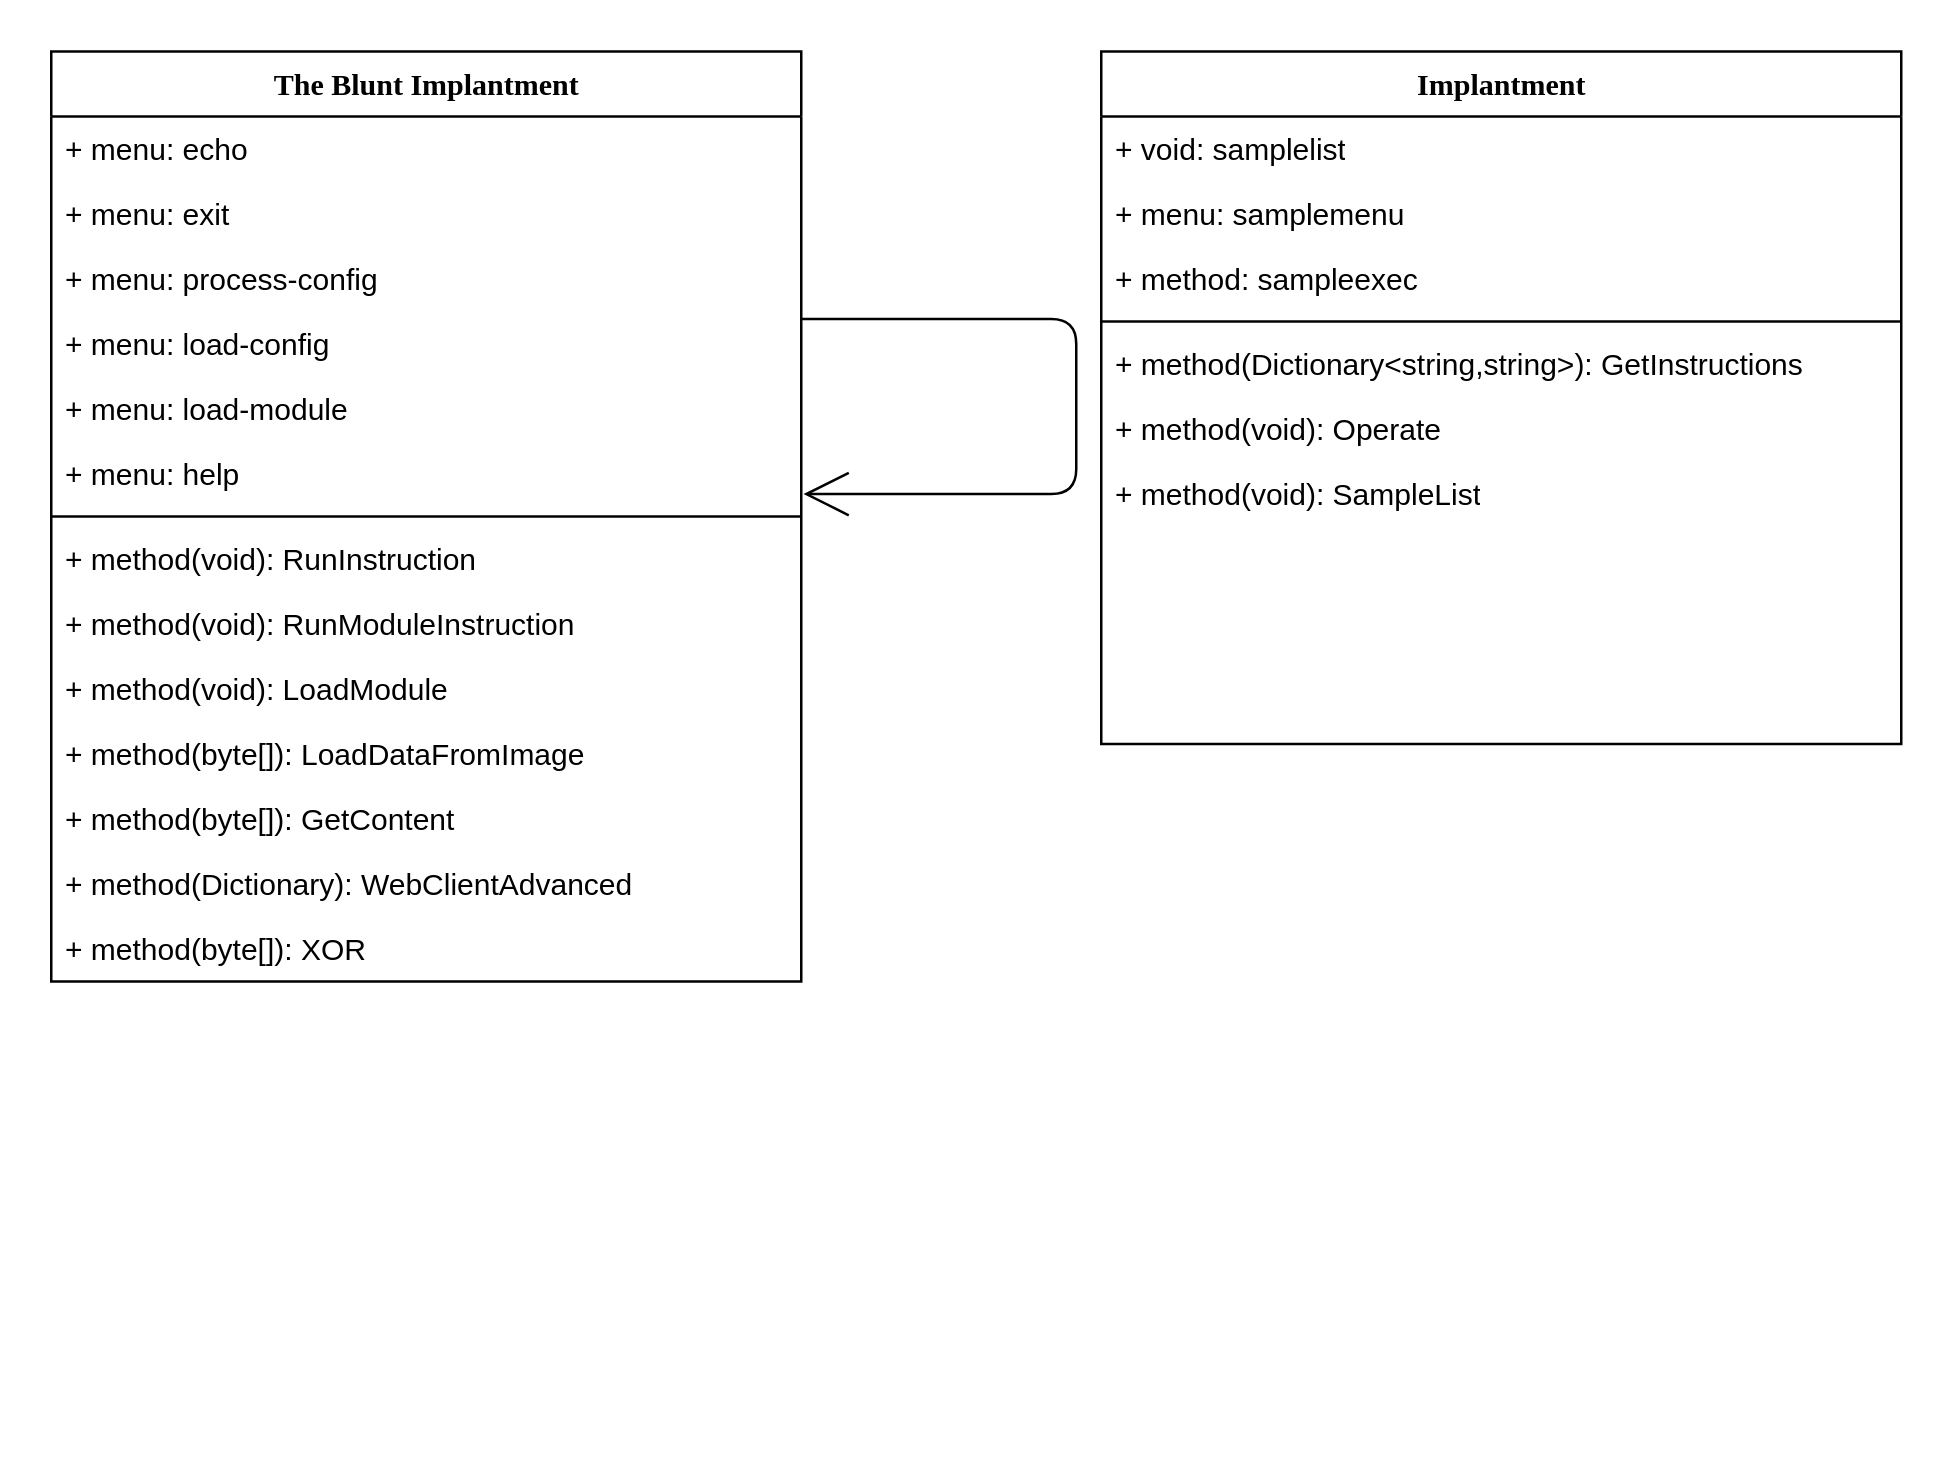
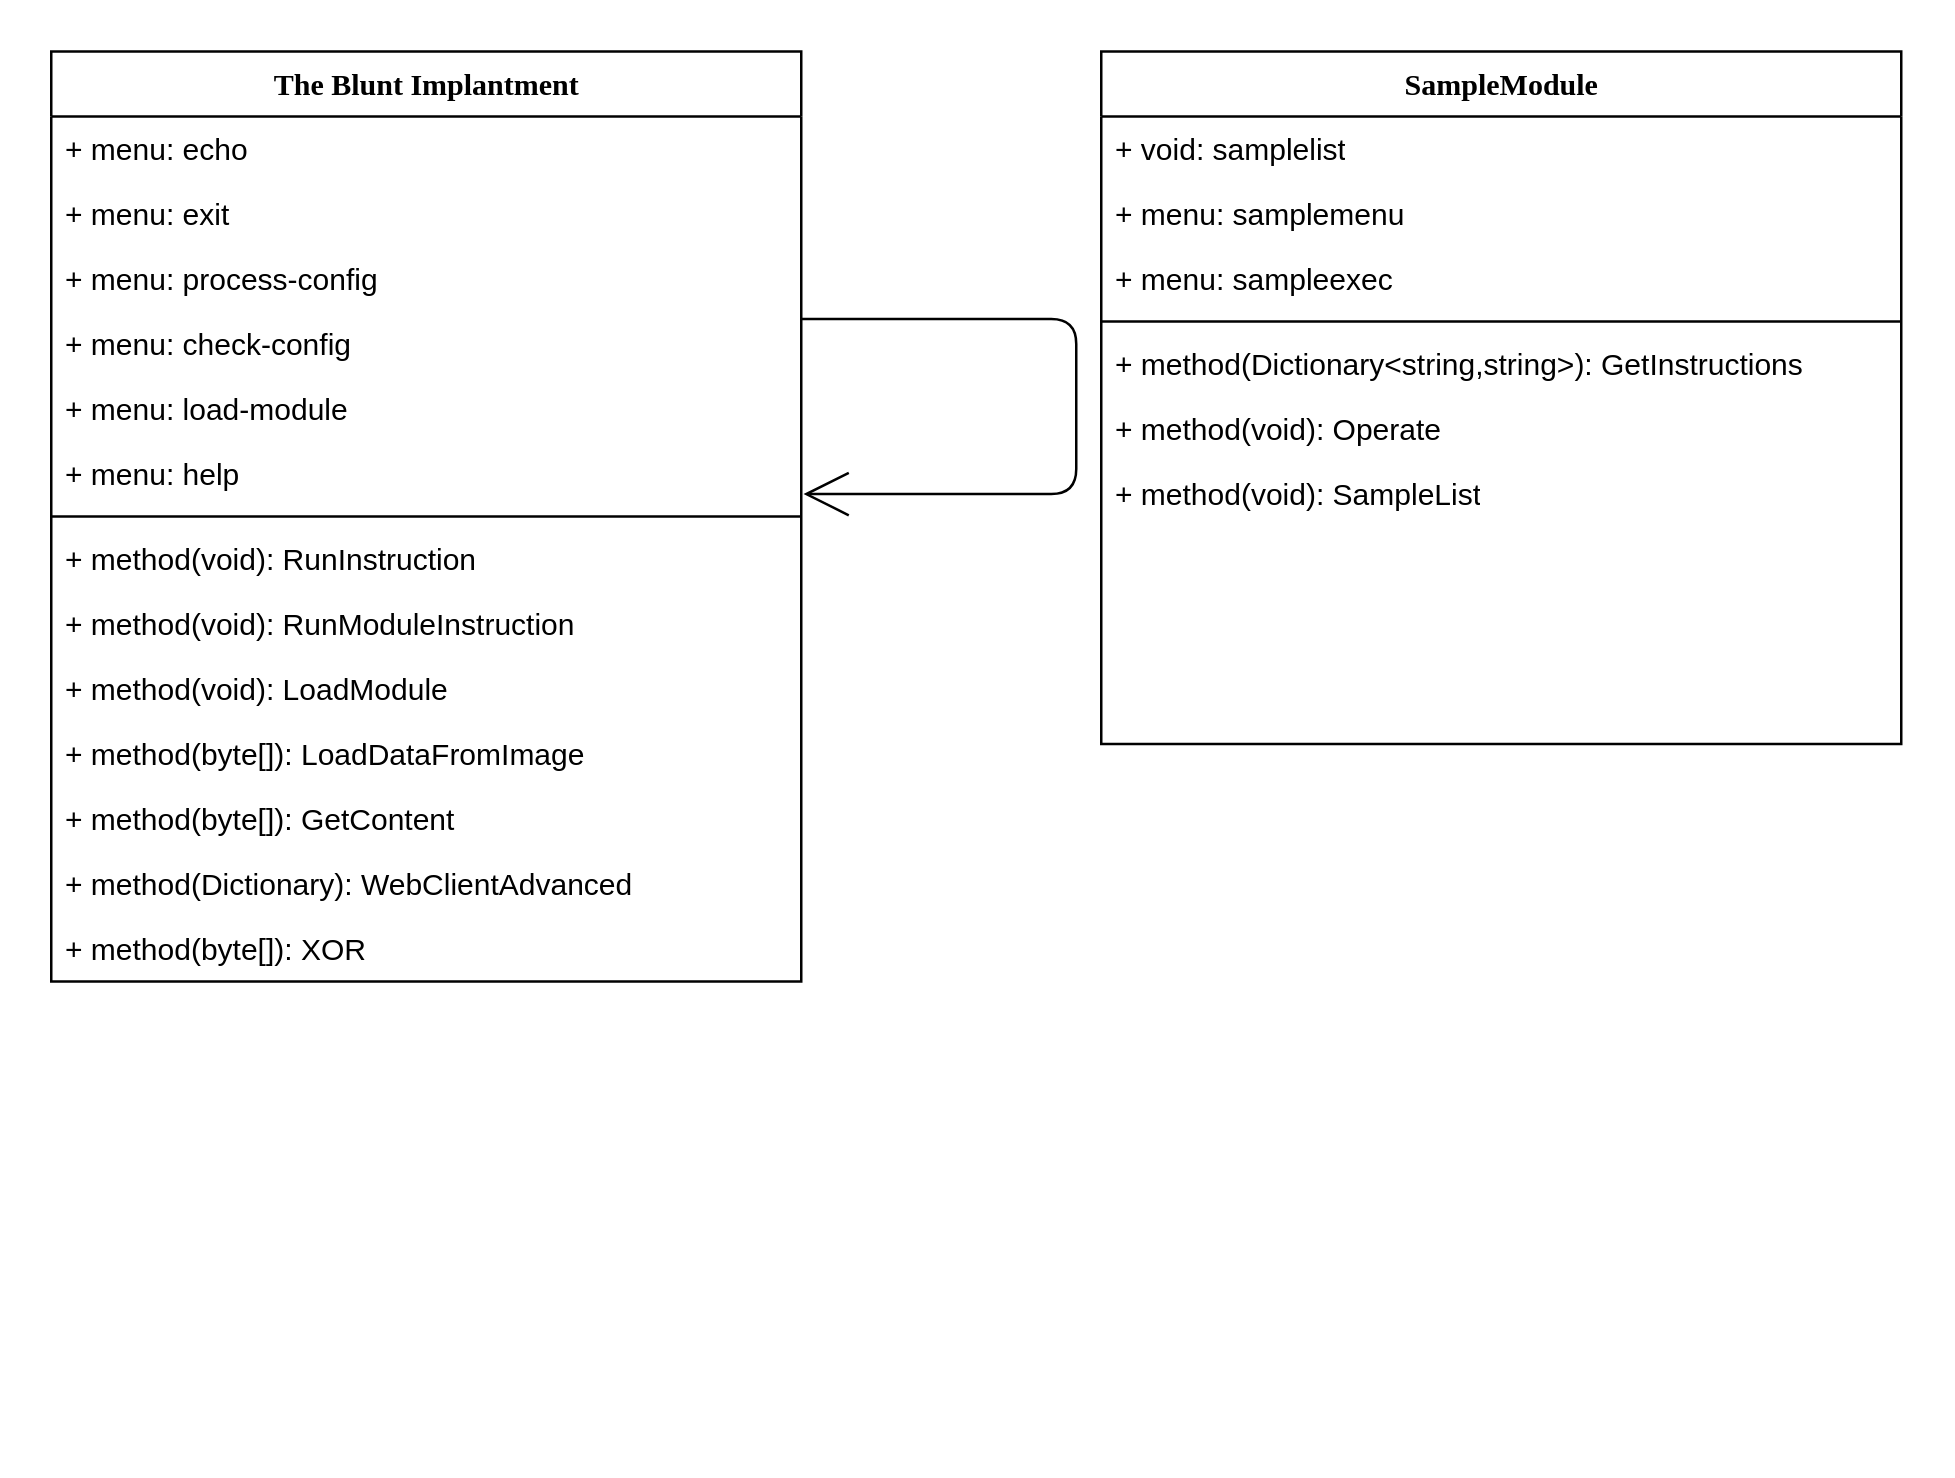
node "Implantment": label "Implantment" -> "SampleModule"
node "+ method: sampleexec": label "+ method: sampleexec" -> "+ menu: sampleexec"
node "+ menu: load-config": label "+ menu: load-config" -> "+ menu: check-config"
